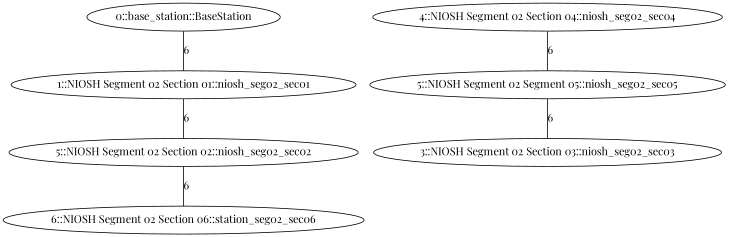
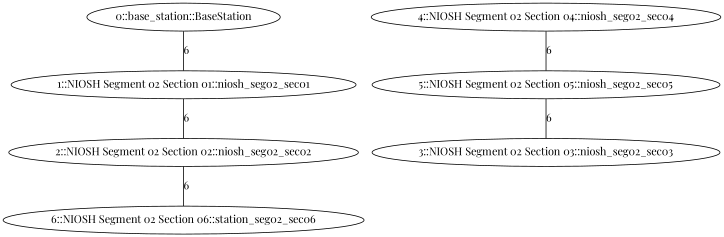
node "5::NIOSH Segment 02 Segment 05::niosh_seg02_sec05": label "5::NIOSH Segment 02 Segment 05::niosh_seg02_sec05" -> "5::NIOSH Segment 02 Section 05::niosh_seg02_sec05"
node "5::NIOSH Segment 02 Section 02::niosh_seg02_sec02": label "5::NIOSH Segment 02 Section 02::niosh_seg02_sec02" -> "2::NIOSH Segment 02 Section 02::niosh_seg02_sec02"
